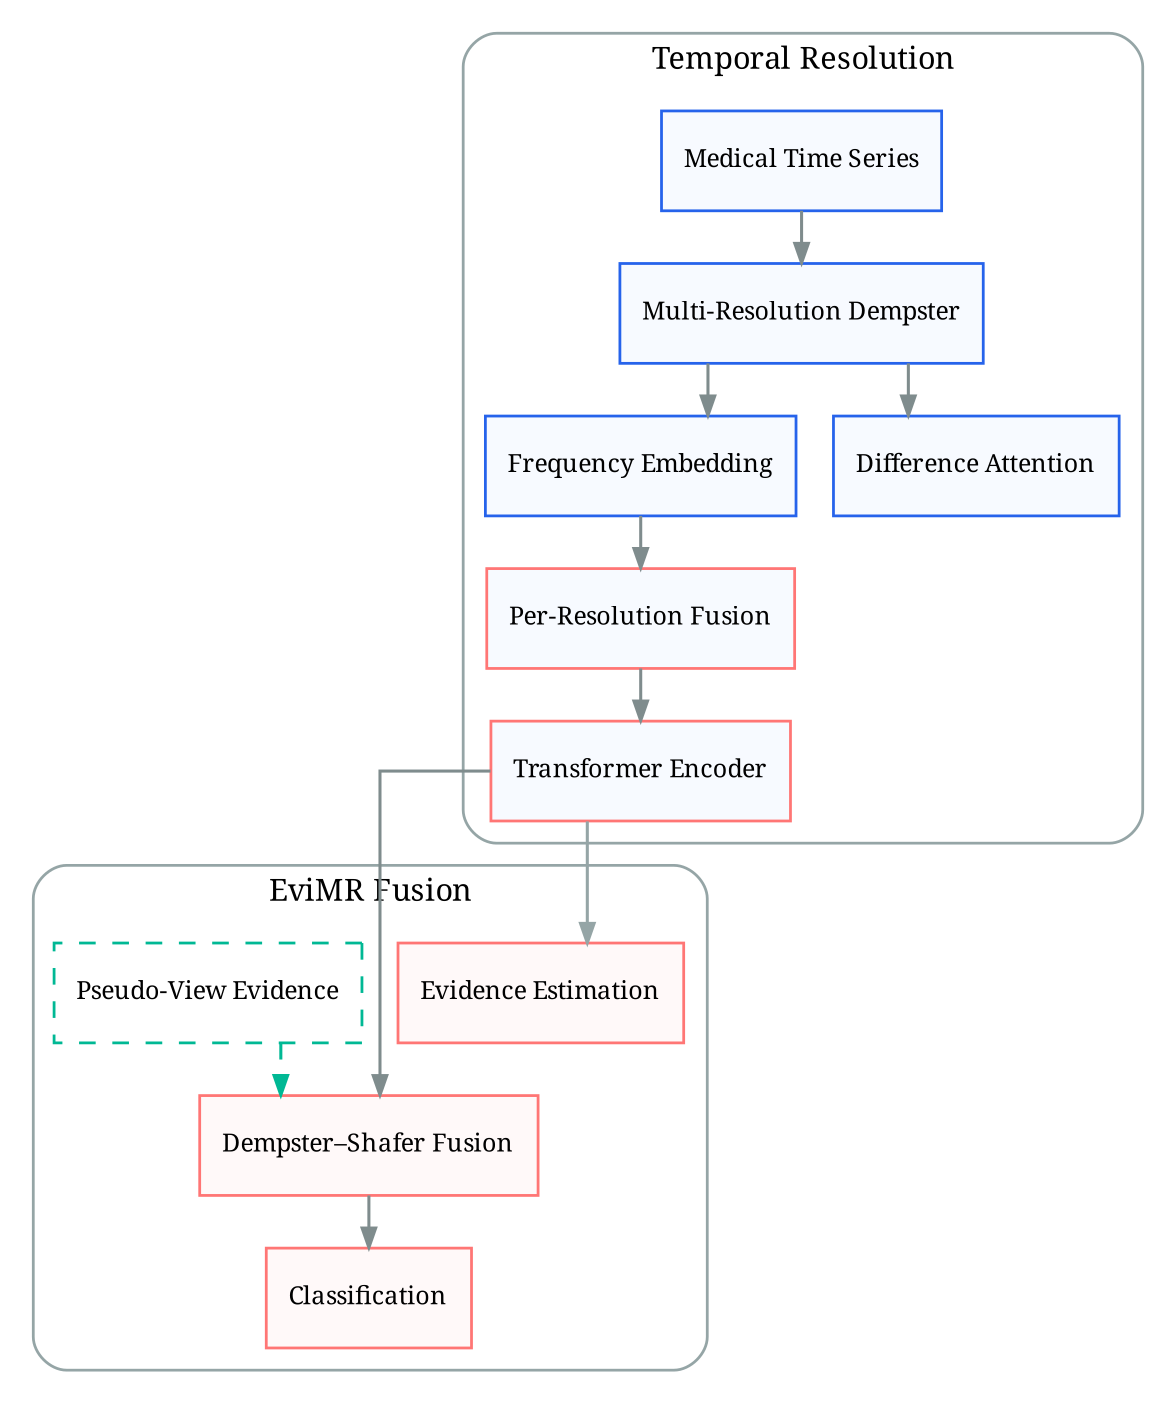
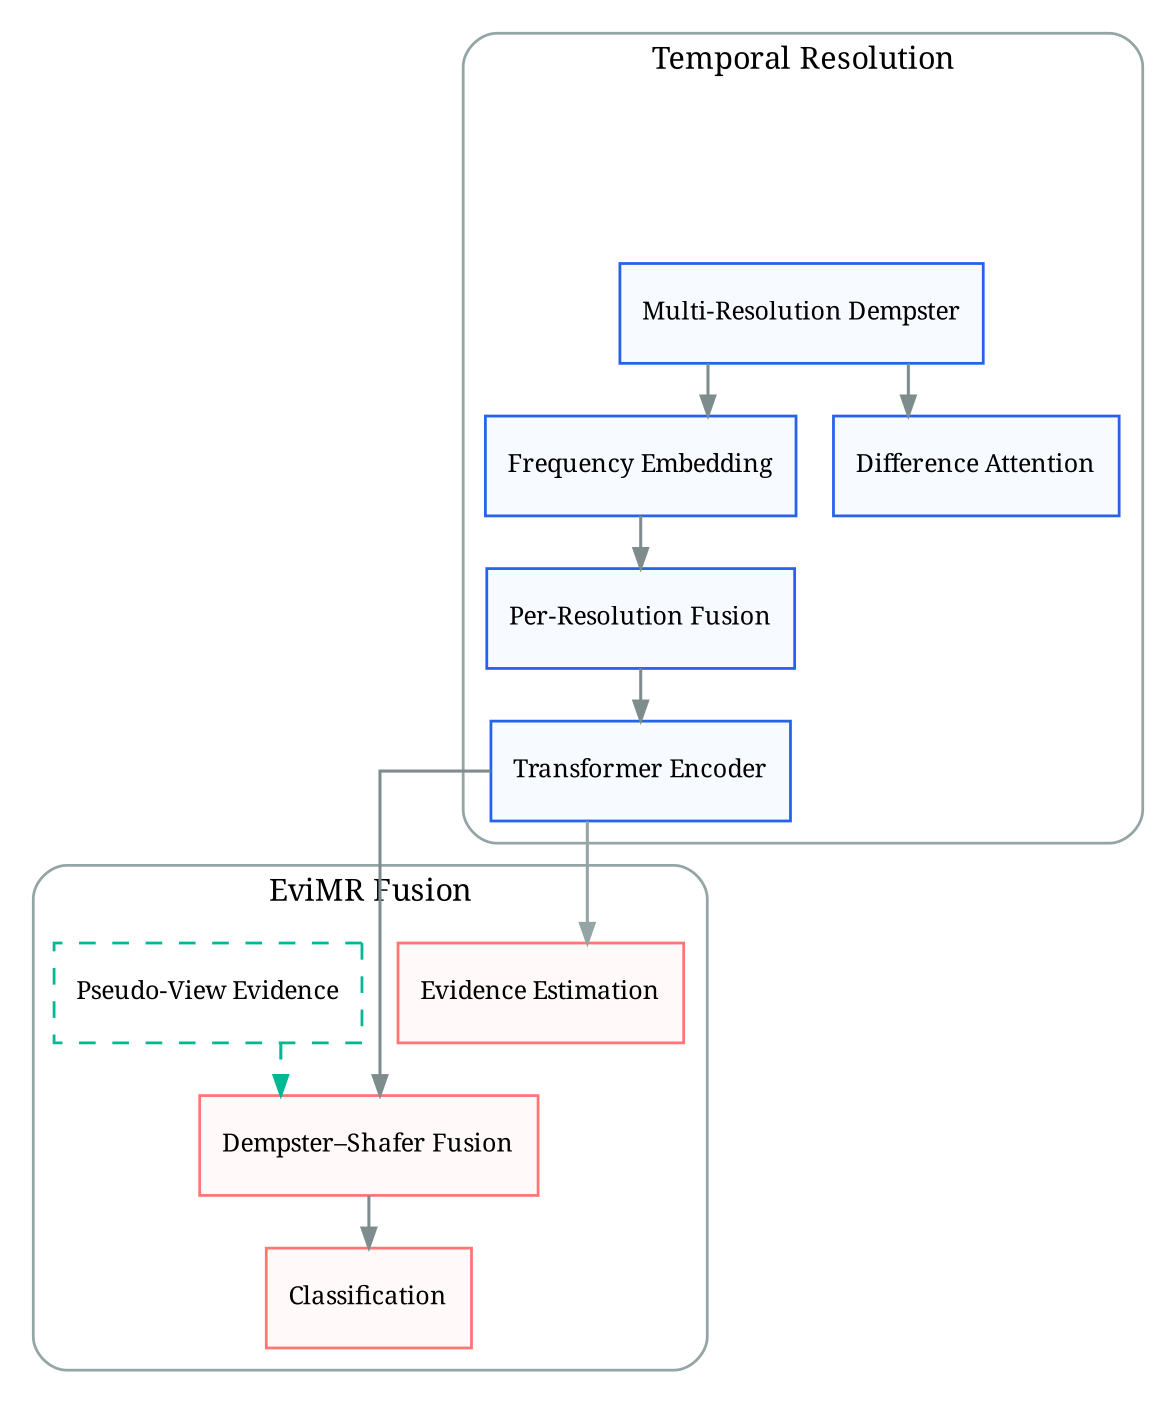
node "Medical Time Series": removed
node "Per-Resolution Fusion": color #ff7675 -> #2663eb
node "Transformer Encoder": color #ff7675 -> #2663eb
